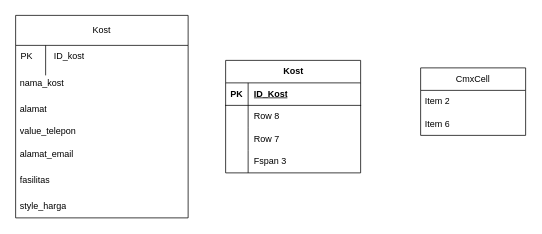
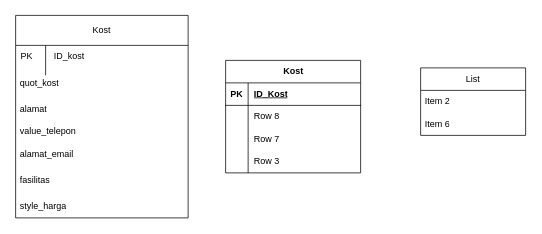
node "CmxCell": label "CmxCell" -> "List"
node "nama_kost": label "nama_kost" -> "quot_kost"
node "Fspan 3": label "Fspan 3" -> "Row 3"
